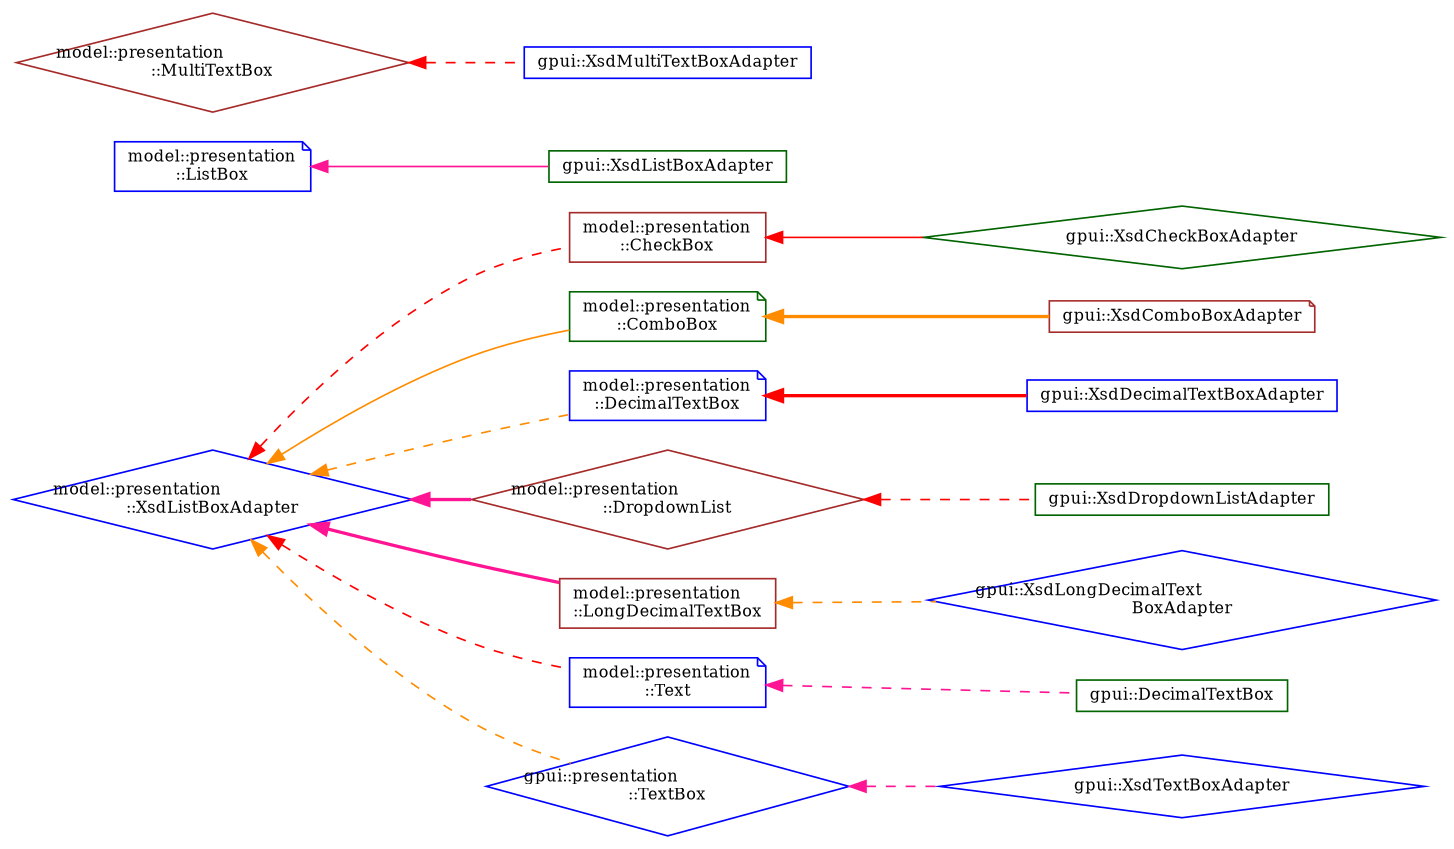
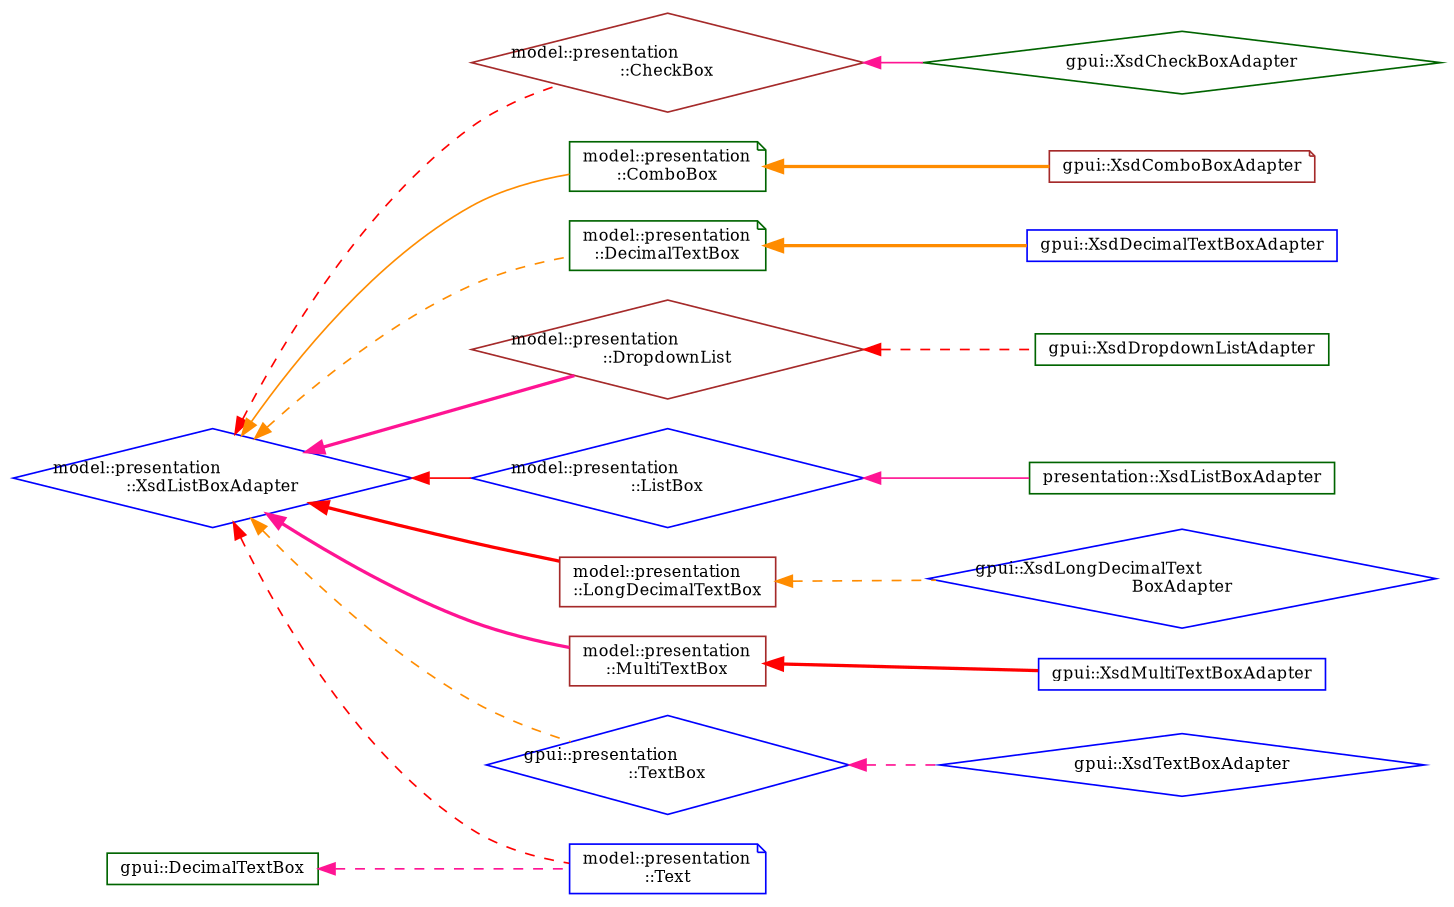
node "model::presentation ::MultiTextBox": shape diamond -> box
edge "gpui::XsdMultiTextBoxAdapter" -> "model::presentation ::MultiTextBox": style dashed -> bold
node "model::presentation ::ListBox": shape note -> diamond
node "gpui::XsdListBoxAdapter": label "gpui::XsdListBoxAdapter" -> "presentation::XsdListBoxAdapter"
node "model::presentation ::CheckBox": shape box -> diamond
edge "gpui::XsdCheckBoxAdapter" -> "model::presentation ::CheckBox": color red -> deeppink
node "model::presentation ::DecimalTextBox": color blue -> darkgreen
edge "gpui::XsdDecimalTextBoxAdapter" -> "model::presentation ::DecimalTextBox": color red -> darkorange
edge "model::presentation ::ListBox" -> "model::presentation ::XsdListBoxAdapter": added
edge "model::presentation ::LongDecimalTextBox" -> "model::presentation ::XsdListBoxAdapter": color deeppink -> red
edge "model::presentation ::MultiTextBox" -> "model::presentation ::XsdListBoxAdapter": added
edge "gpui::DecimalTextBox" -> "model::presentation ::Text": reversed
